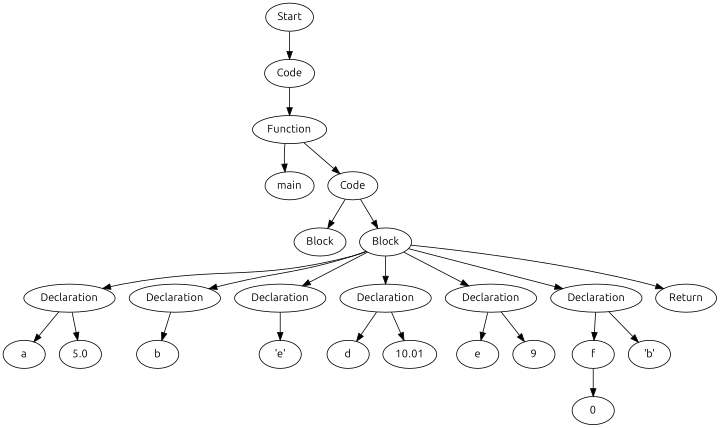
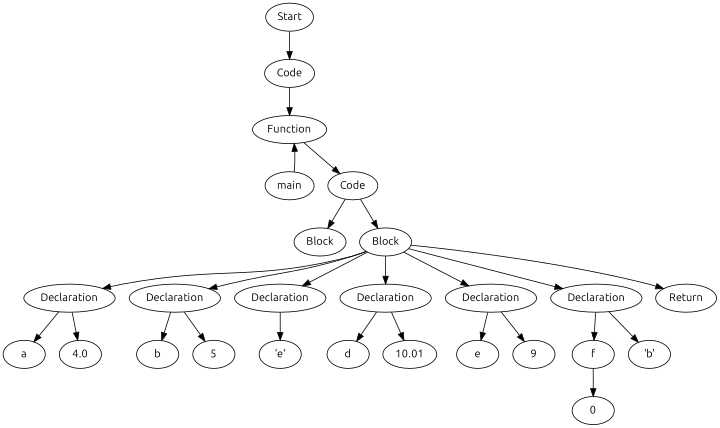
edge "Function" -> "main": reversed
node "5.0": label "5.0" -> "4.0"
node "5": added
